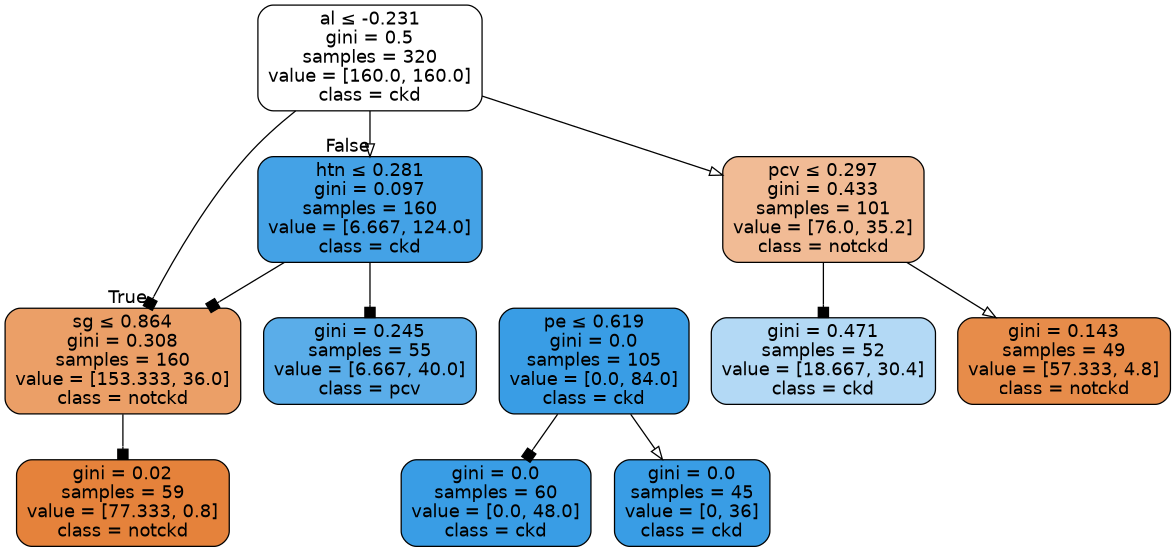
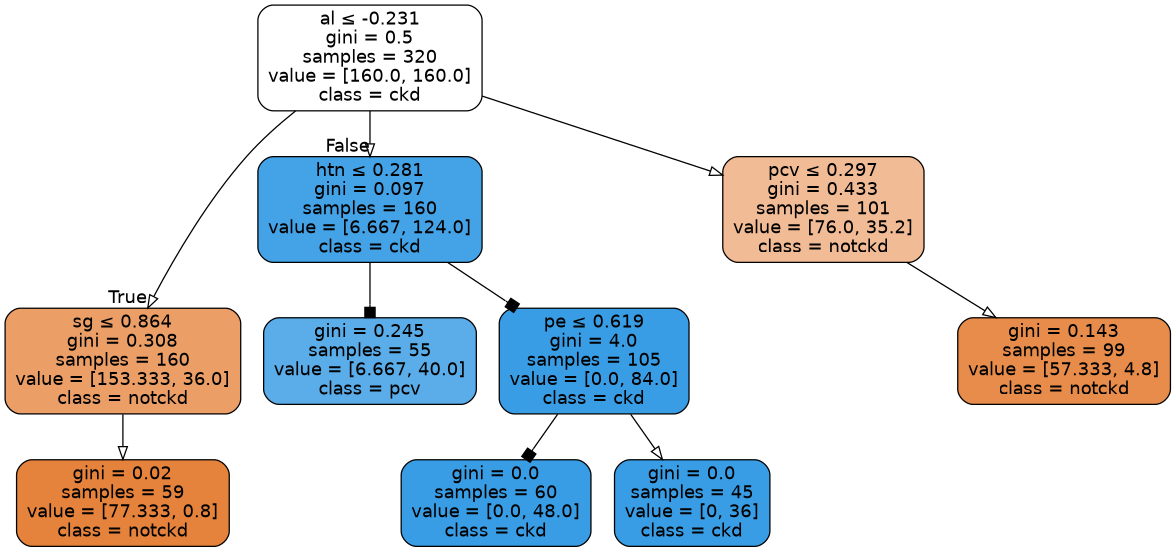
edge "al ≤ -0.231" -> "sg ≤ 0.864": arrowhead box -> onormal
edge "htn ≤ 0.281" -> "sg ≤ 0.864": now "htn ≤ 0.281" -> "pe ≤ 0.619"
node "pe ≤ 0.619": text "gini = 0.0" -> "gini = 4.0"
node "gini = 0.143": text "samples = 49" -> "samples = 99"
node "gini = 0.471": removed
edge "sg ≤ 0.864" -> "gini = 0.02": arrowhead box -> onormal
